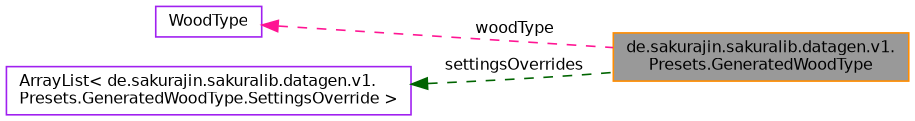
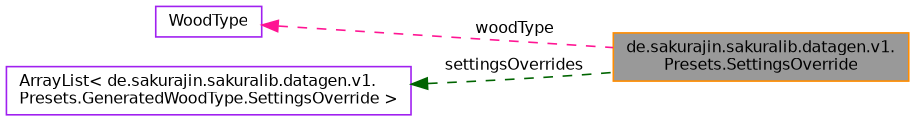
node "de.sakurajin.sakuralib.datagen.v1. Presets.GeneratedWoodType": label "de.sakurajin.sakuralib.datagen.v1. Presets.GeneratedWoodType" -> "de.sakurajin.sakuralib.datagen.v1. Presets.SettingsOverride"
